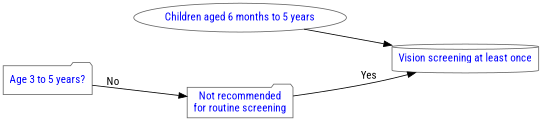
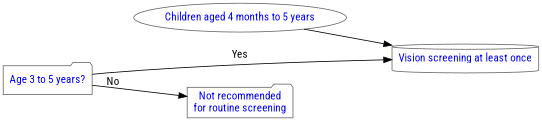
node "Children aged 6 months to 5 years": label "Children aged 6 months to 5 years" -> "Children aged 4 months to 5 years"
edge "Not recommended for routine screening" -> "Vision screening at least once": now "Age 3 to 5 years?" -> "Vision screening at least once"
